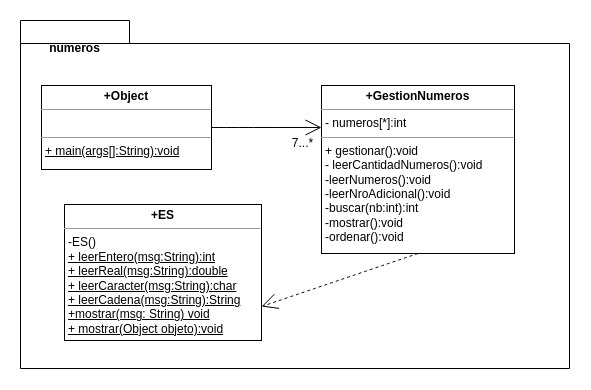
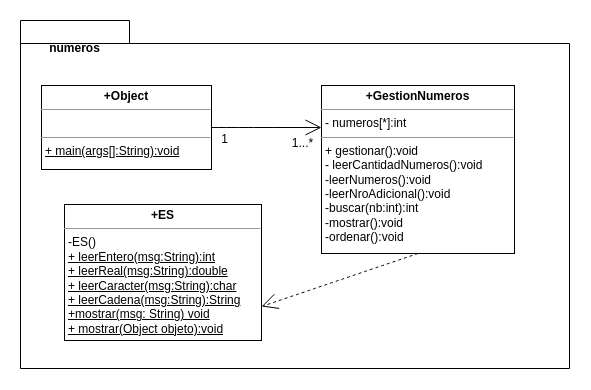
node "1": added
node "7...*": label "7...*" -> "1...*"
